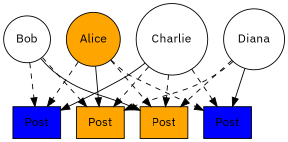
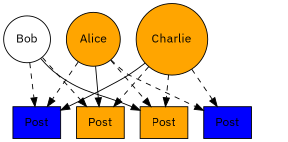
node "Charlie": fillcolor white -> orange
node "Diana": removed
